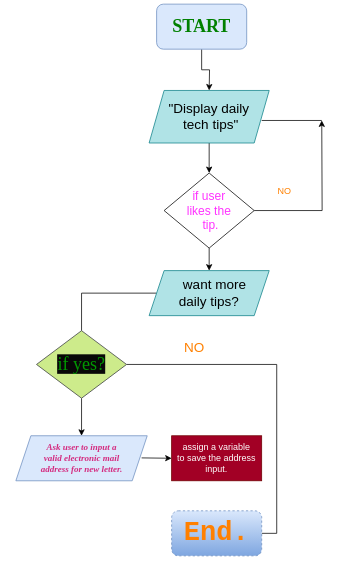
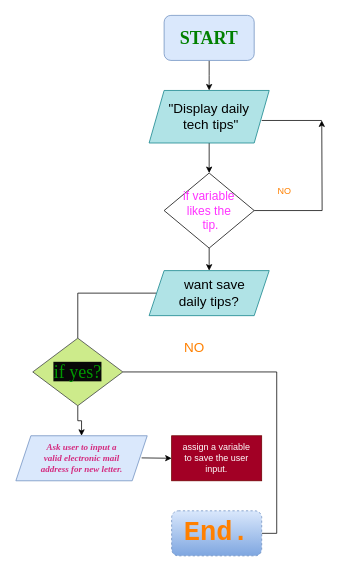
node "START": moved (201, 27) -> (209, 38)
node "if user likes the tip.": label "if user likes the tip." -> "if variable likes the tip."
node "want more daily tips?": label "want more daily tips?" -> "want save daily tips?"
node "if yes?": moved (81, 364) -> (78, 372)
node "assign a variable to save the address input.": label "assign a variable to save the address input." -> "assign a variable to save the user input."
